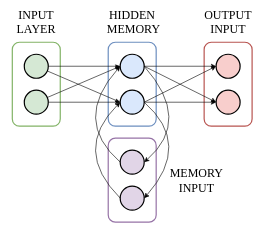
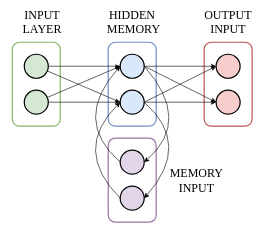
node "INPUT LAYER": moved (36, 21) -> (42, 21)
